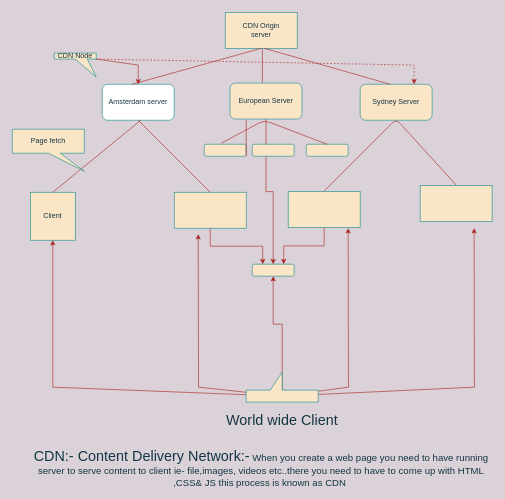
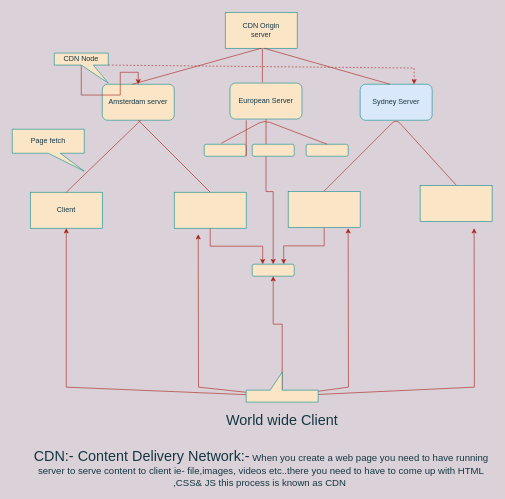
node "CDN Node": size 42x24 -> 54x30
node "Amsterdam server": fillcolor #ffffff -> #fae5c7
node "Sydney Server": fillcolor #fae5c7 -> #dae8fc
node "Client": size 45x48 -> 72x36
